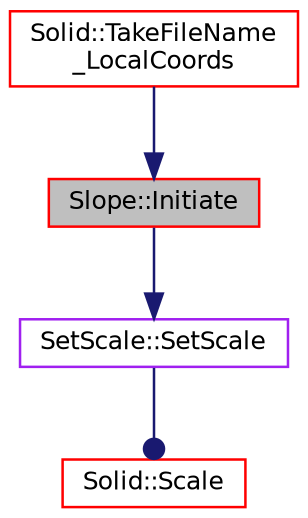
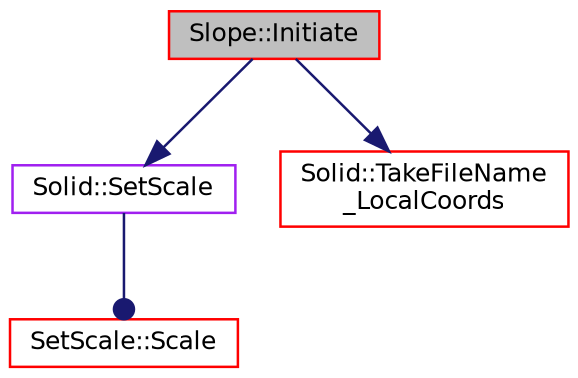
edge "Solid::TakeFileName _LocalCoords" -> "Slope::Initiate": reversed
node "SetScale::SetScale": label "SetScale::SetScale" -> "Solid::SetScale"
node "Solid::Scale": label "Solid::Scale" -> "SetScale::Scale"
